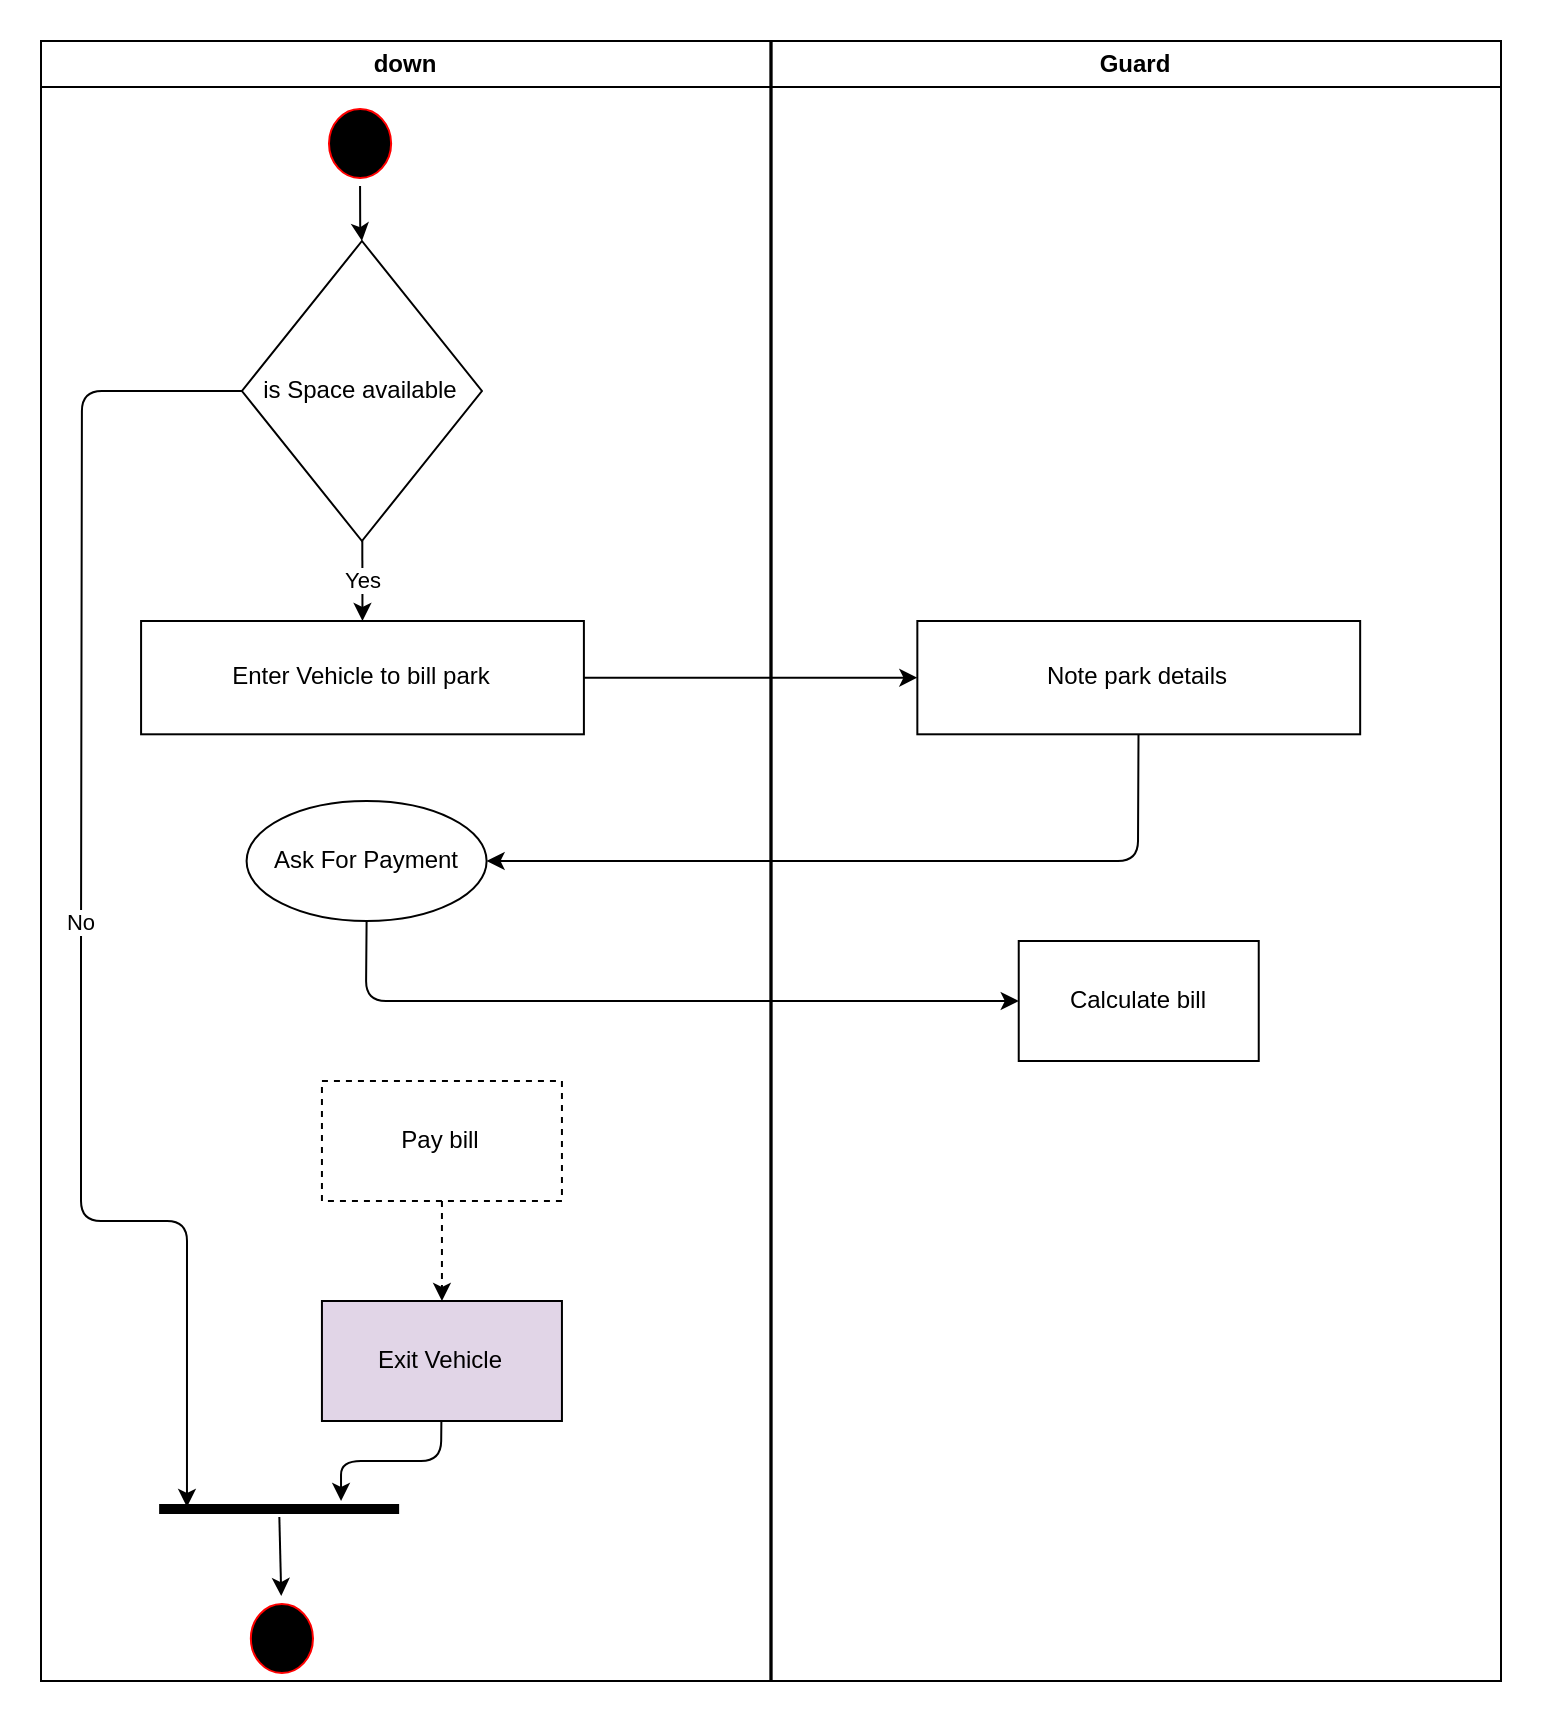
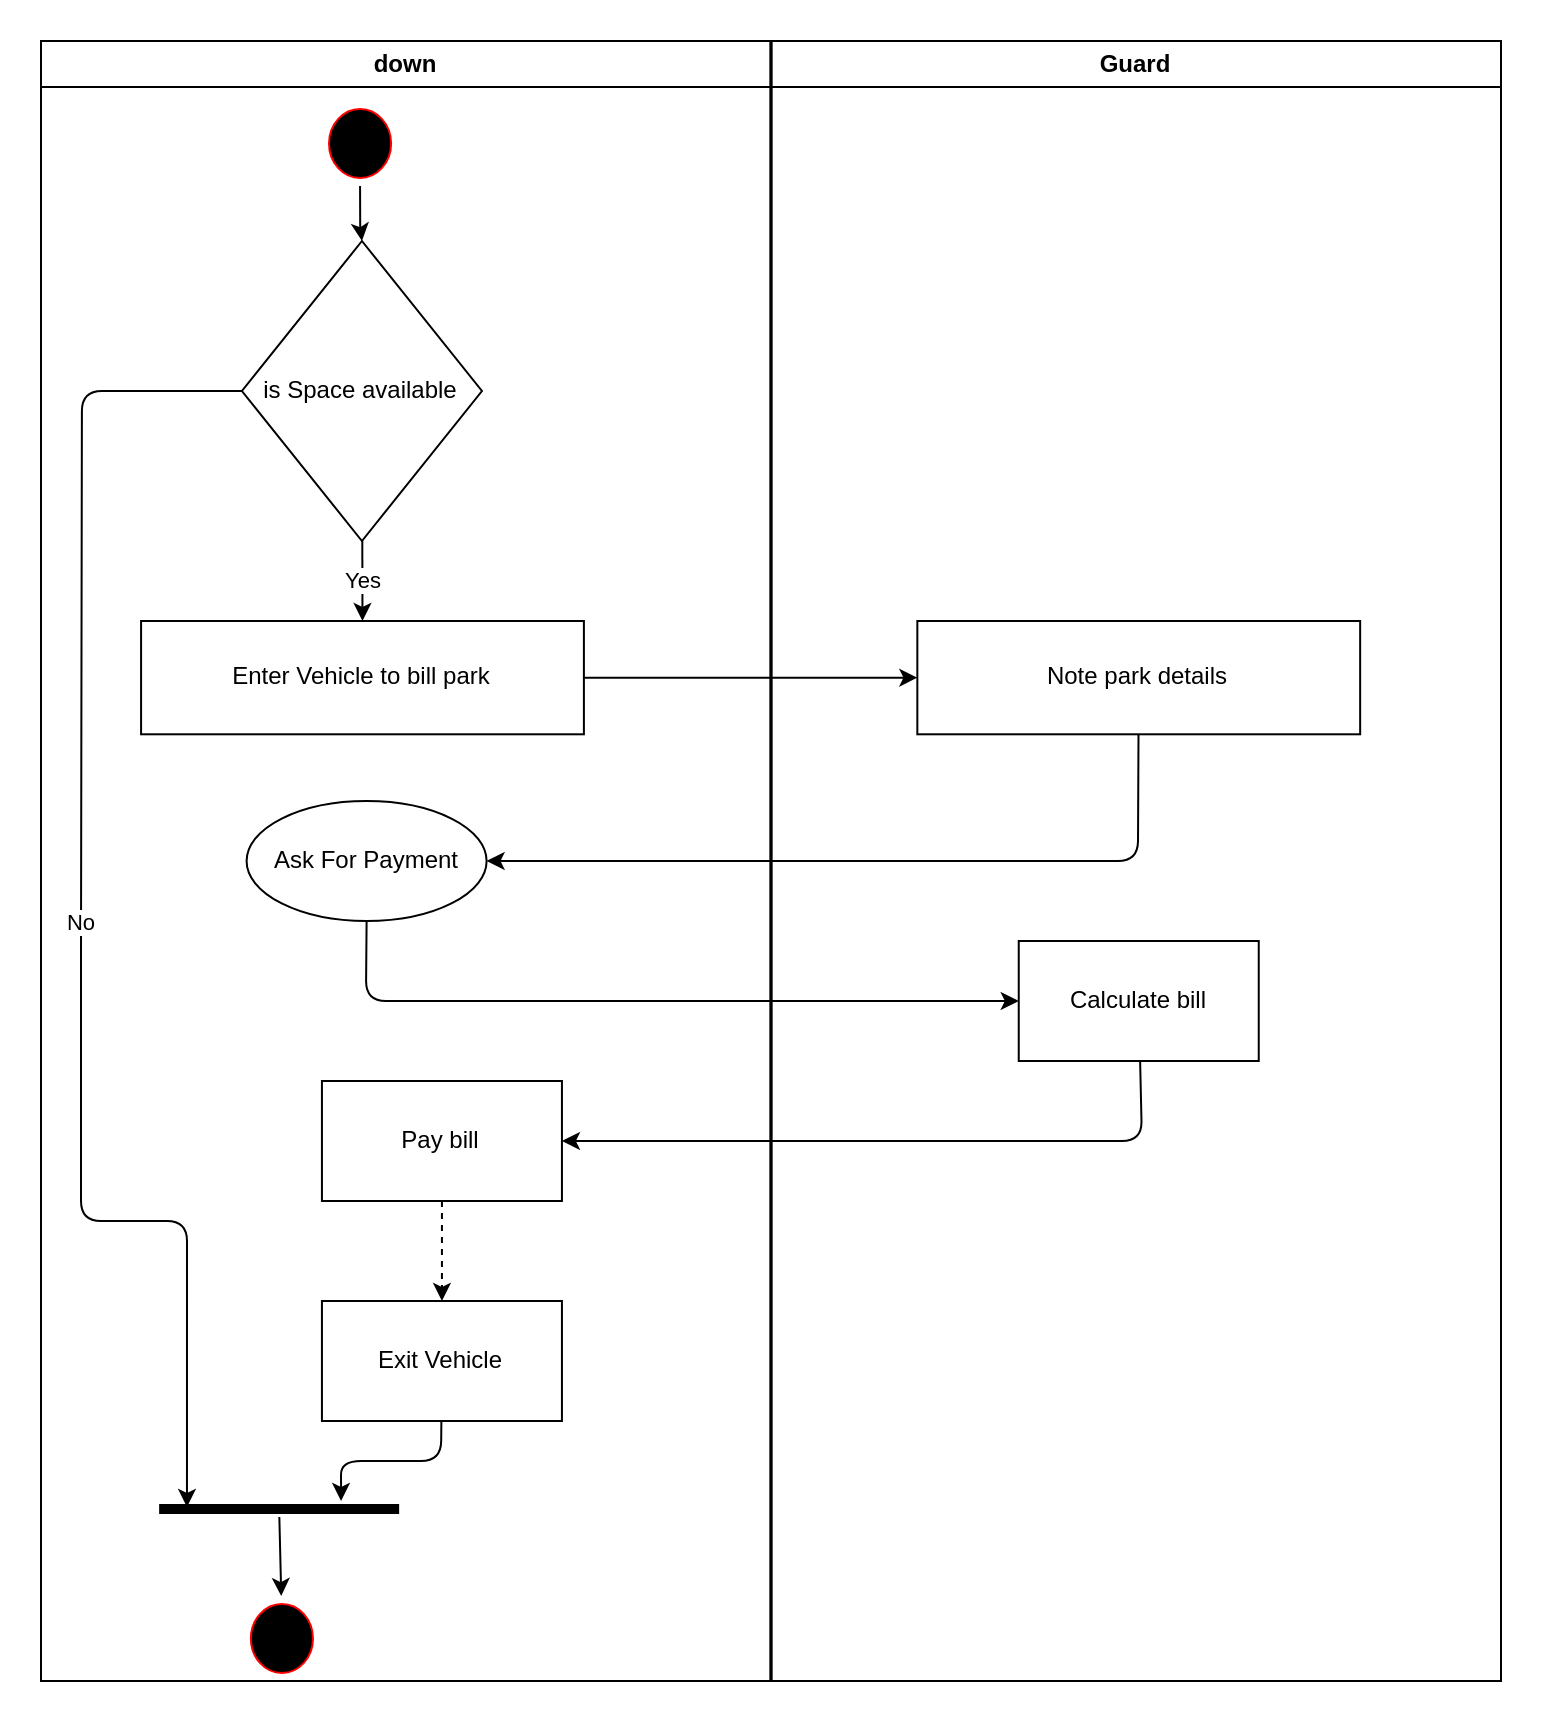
node "Pay bill": style dashed -> solid
edge "Calculate bill" -> "Pay bill": added
node "Exit Vehicle": fillcolor #e1d5e7 -> #ffffff
